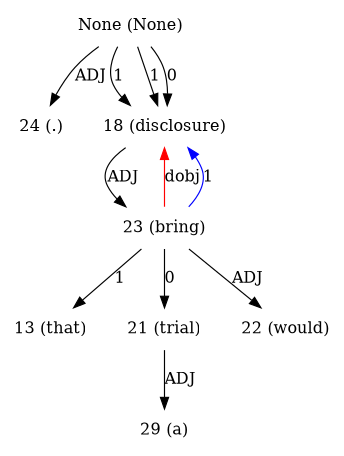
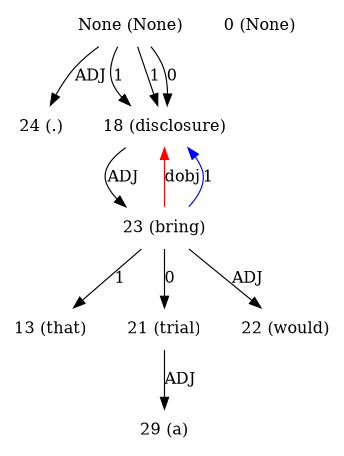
node "0 (None)": added
